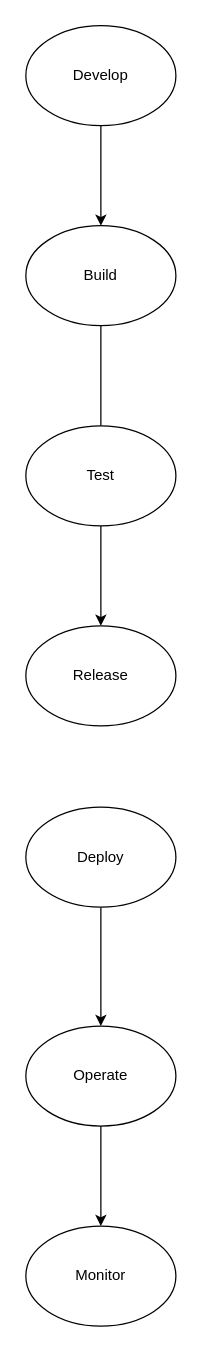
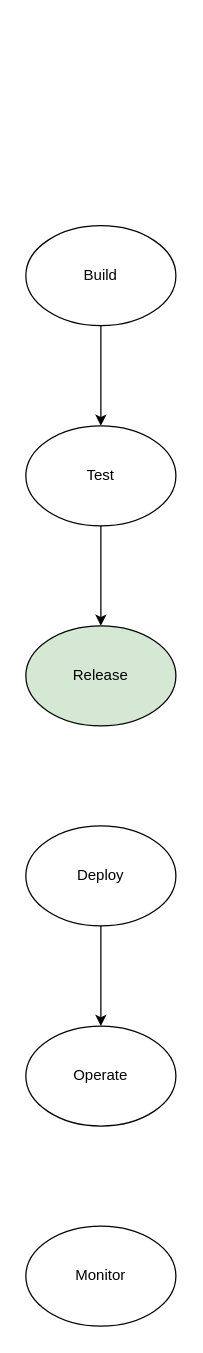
node "Develop": removed
edge "Develop" -> "Build": removed
edge "Build" -- "Test": arrowhead none -> classic
node "Release": fillcolor #ffffff -> #d5e8d4
node "Deploy": moved (101, 857) -> (101, 876)
edge "Operate" -> "Monitor": removed
